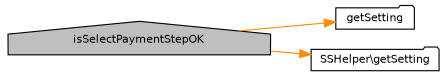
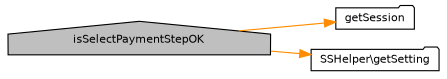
node "getSetting": label "getSetting" -> "getSession"
